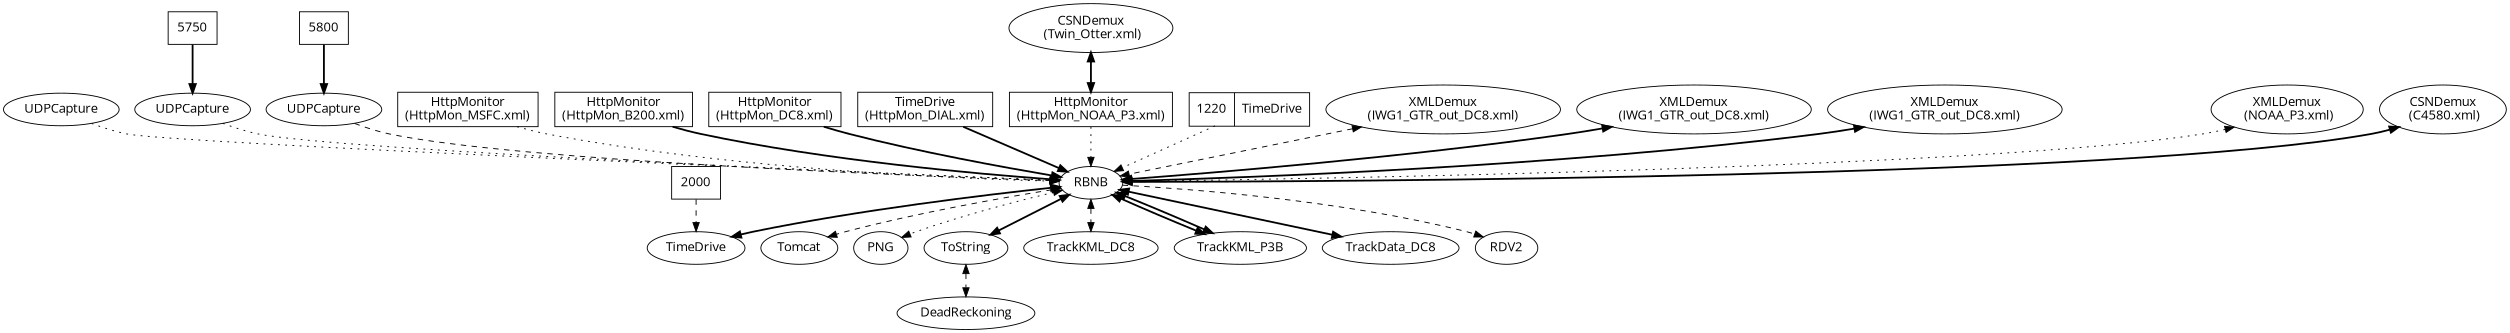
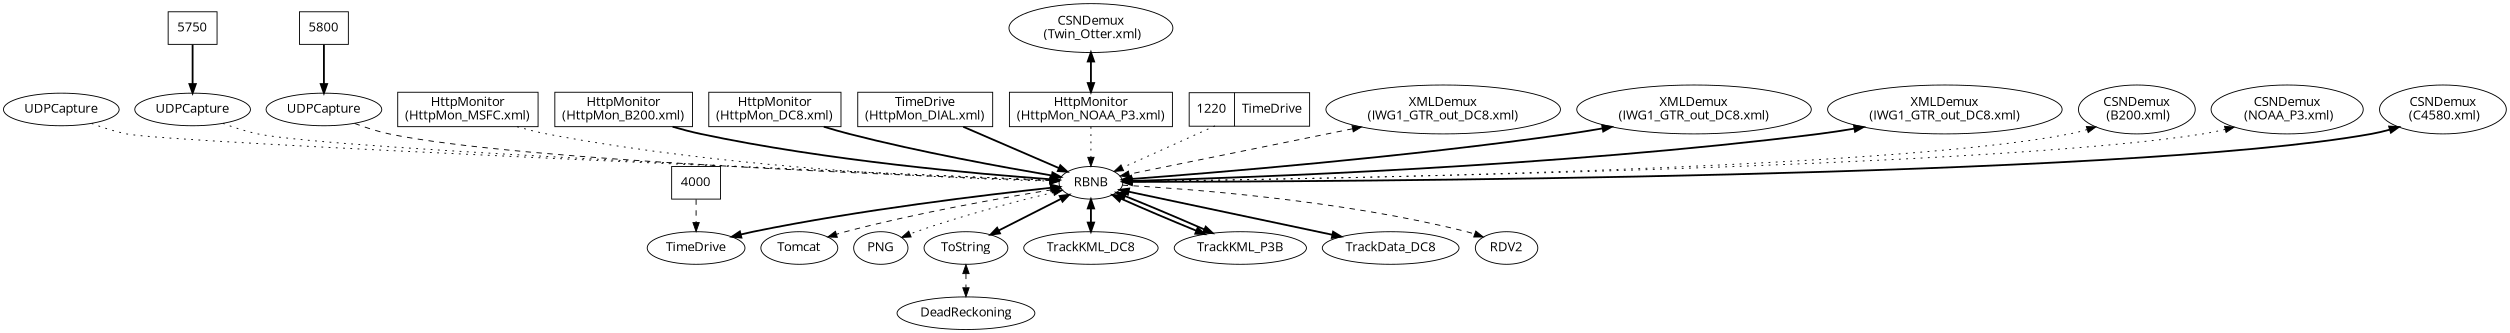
node "CSNDemux (B200.xml)": added
node "XMLDemux (NOAA_P3.xml)": label "XMLDemux (NOAA_P3.xml)" -> "CSNDemux (NOAA_P3.xml)"
node "2000": label "2000" -> "4000"
edge "RBNB" -- "TrackKML_DC8": style dashed -> bold
